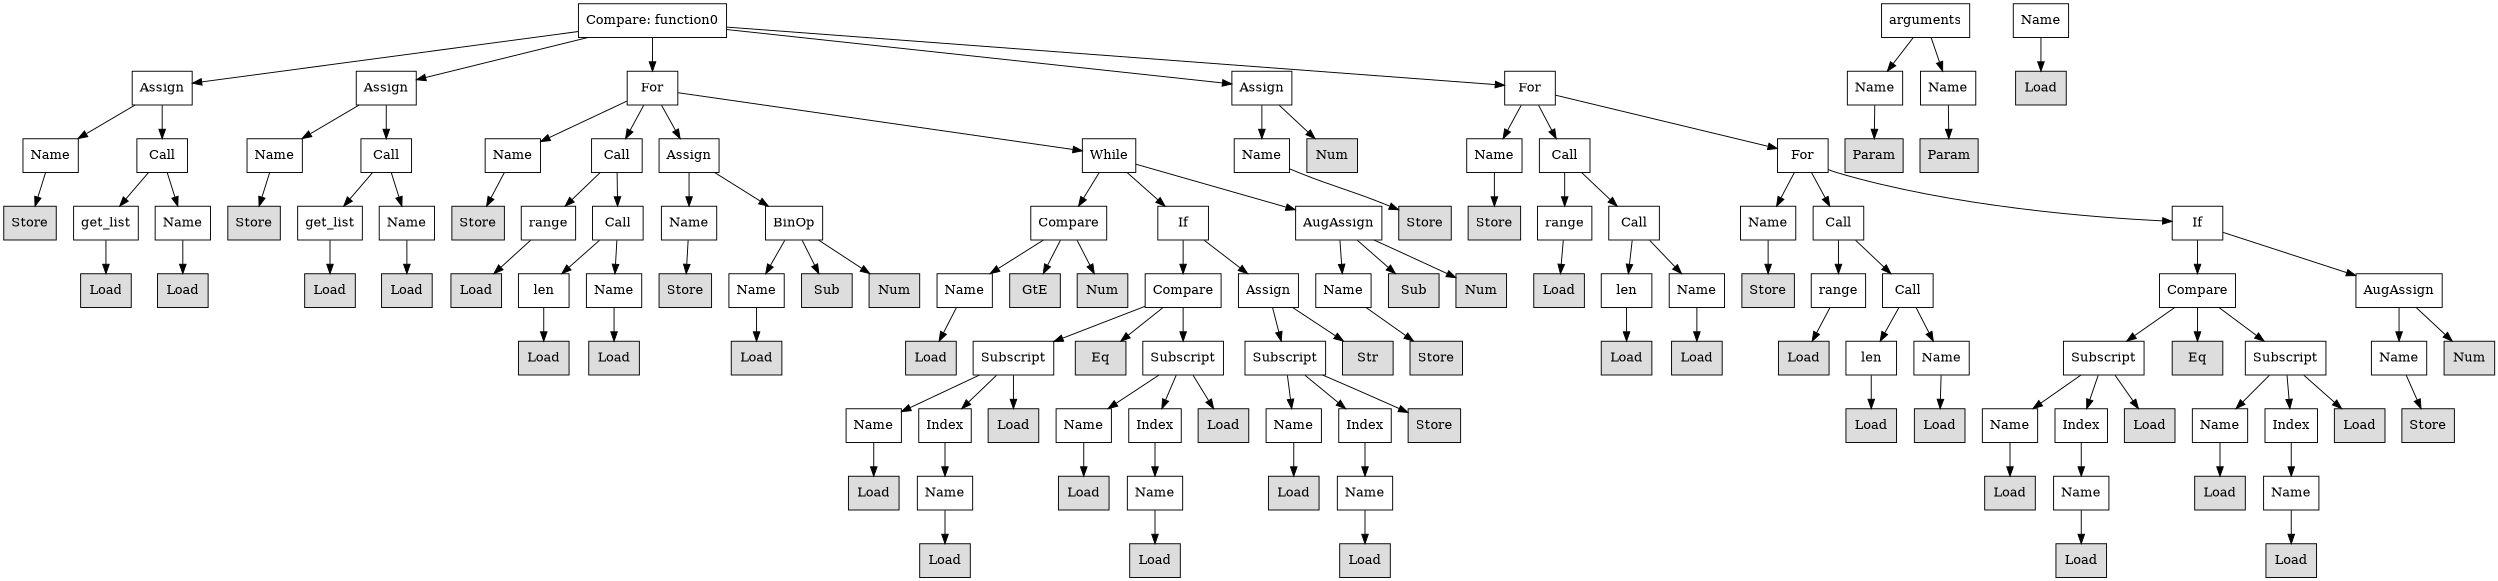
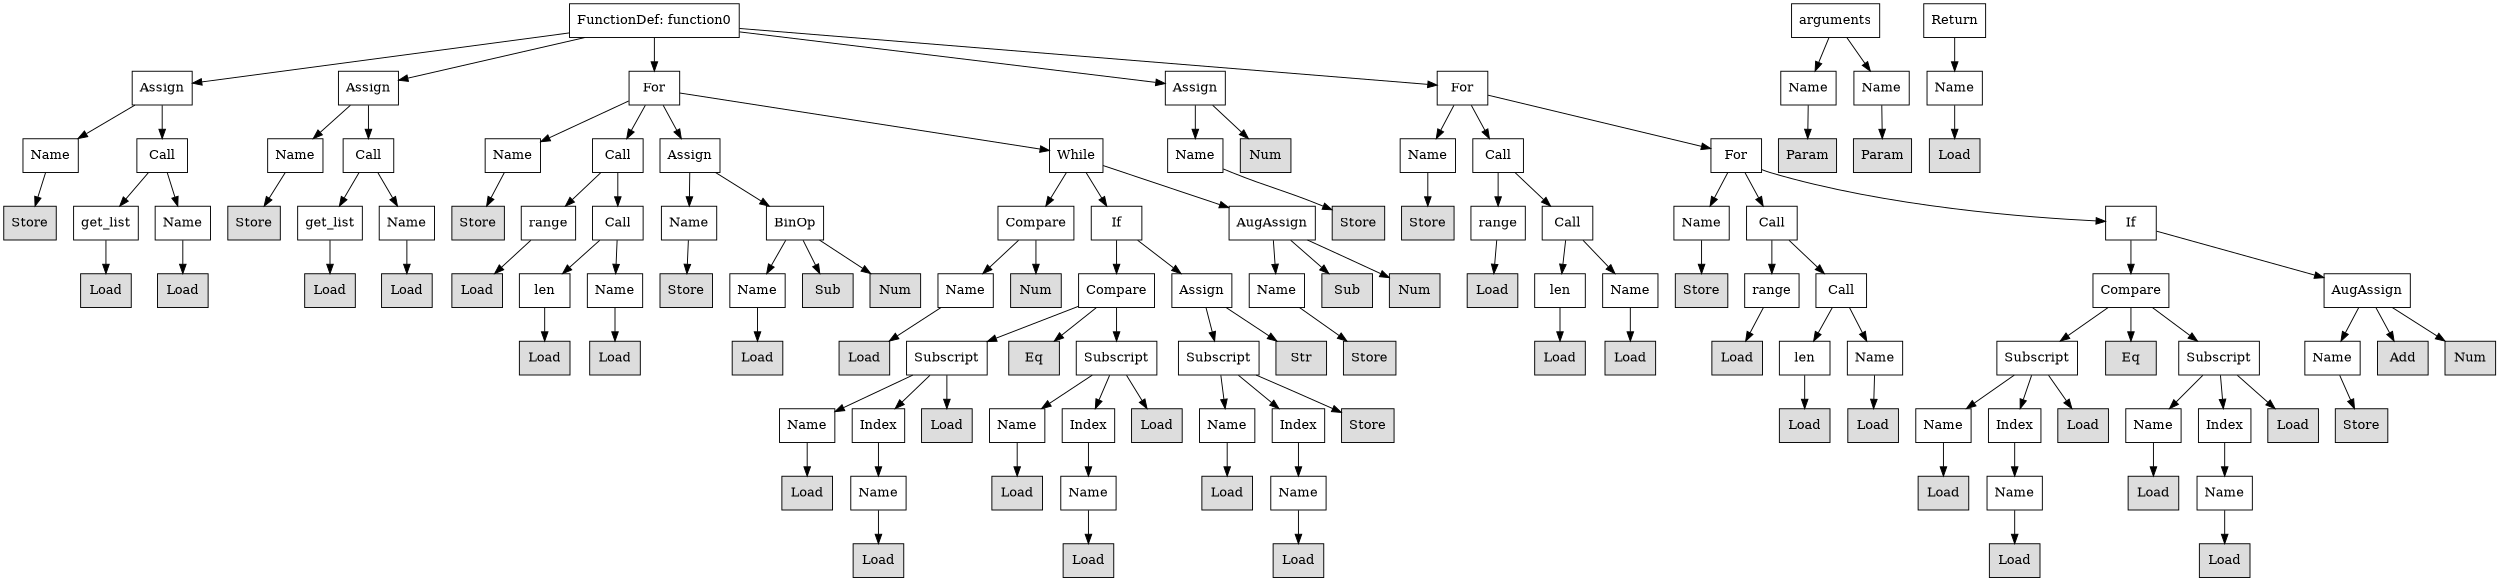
node "Compare: function0": label "Compare: function0" -> "FunctionDef: function0"
node "Return": added
node "GtE": removed
node "Add": added
